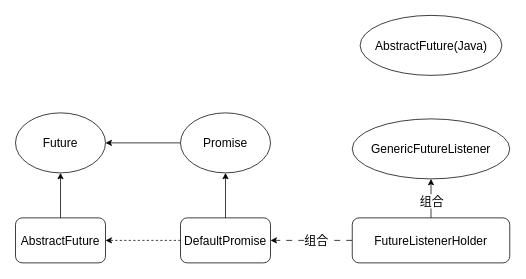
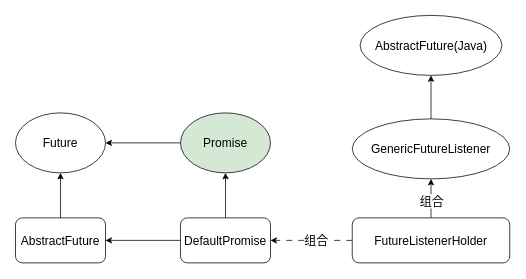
edge "GenericFutureListener" -> "AbstractFuture(Java)": added
node "Promise": fillcolor #ffffff -> #d5e8d4
edge "DefaultPromise" -> "AbstractFuture": style dashed -> solid
